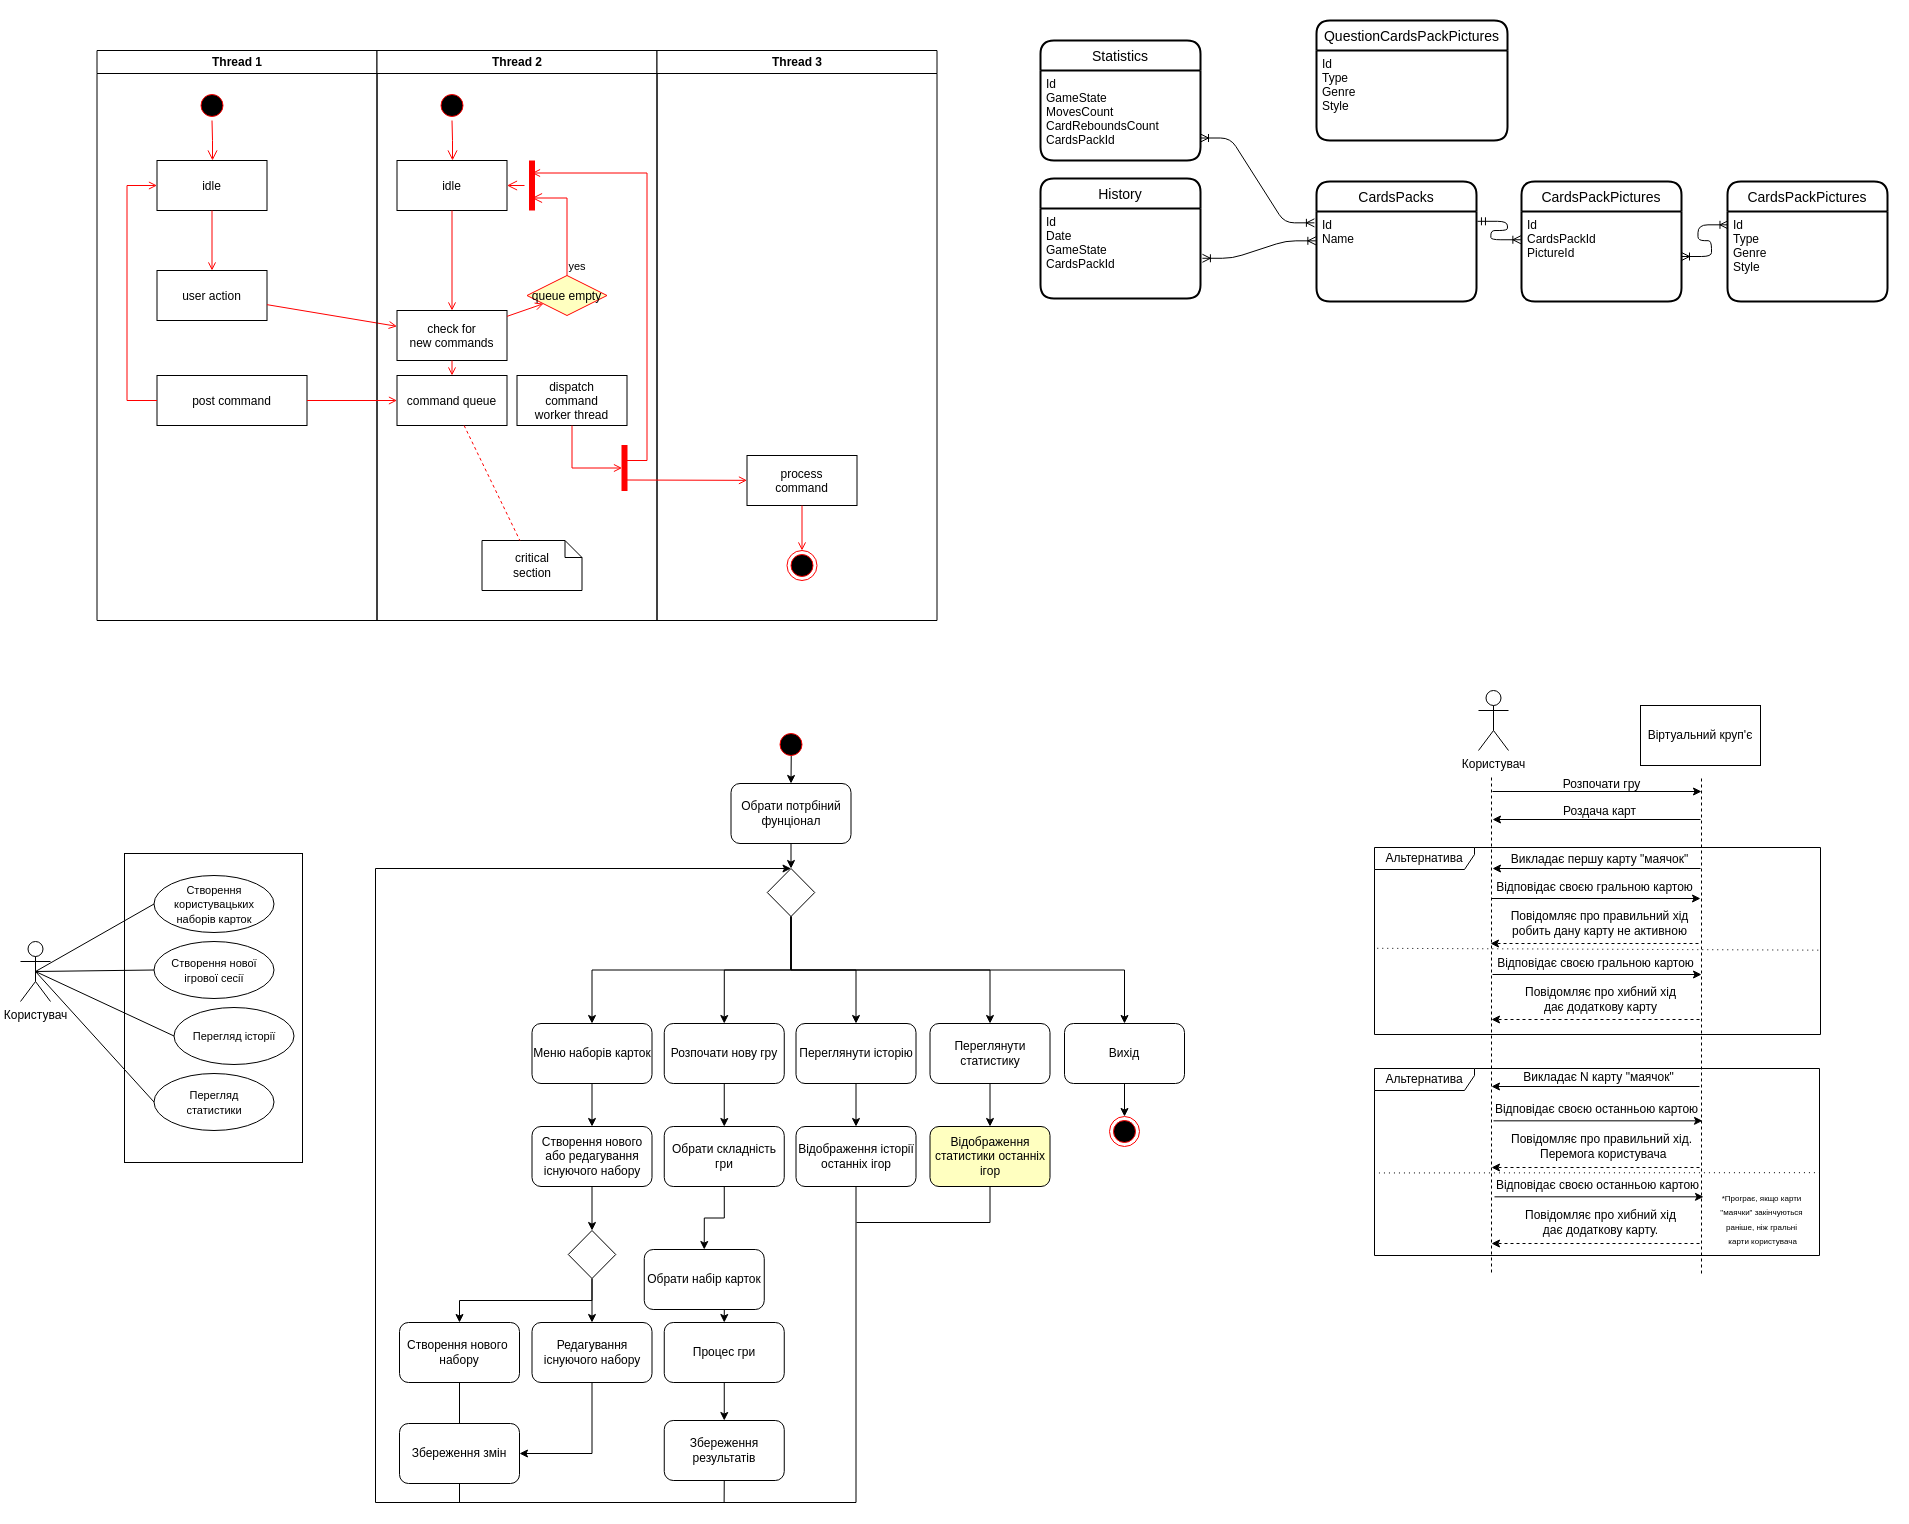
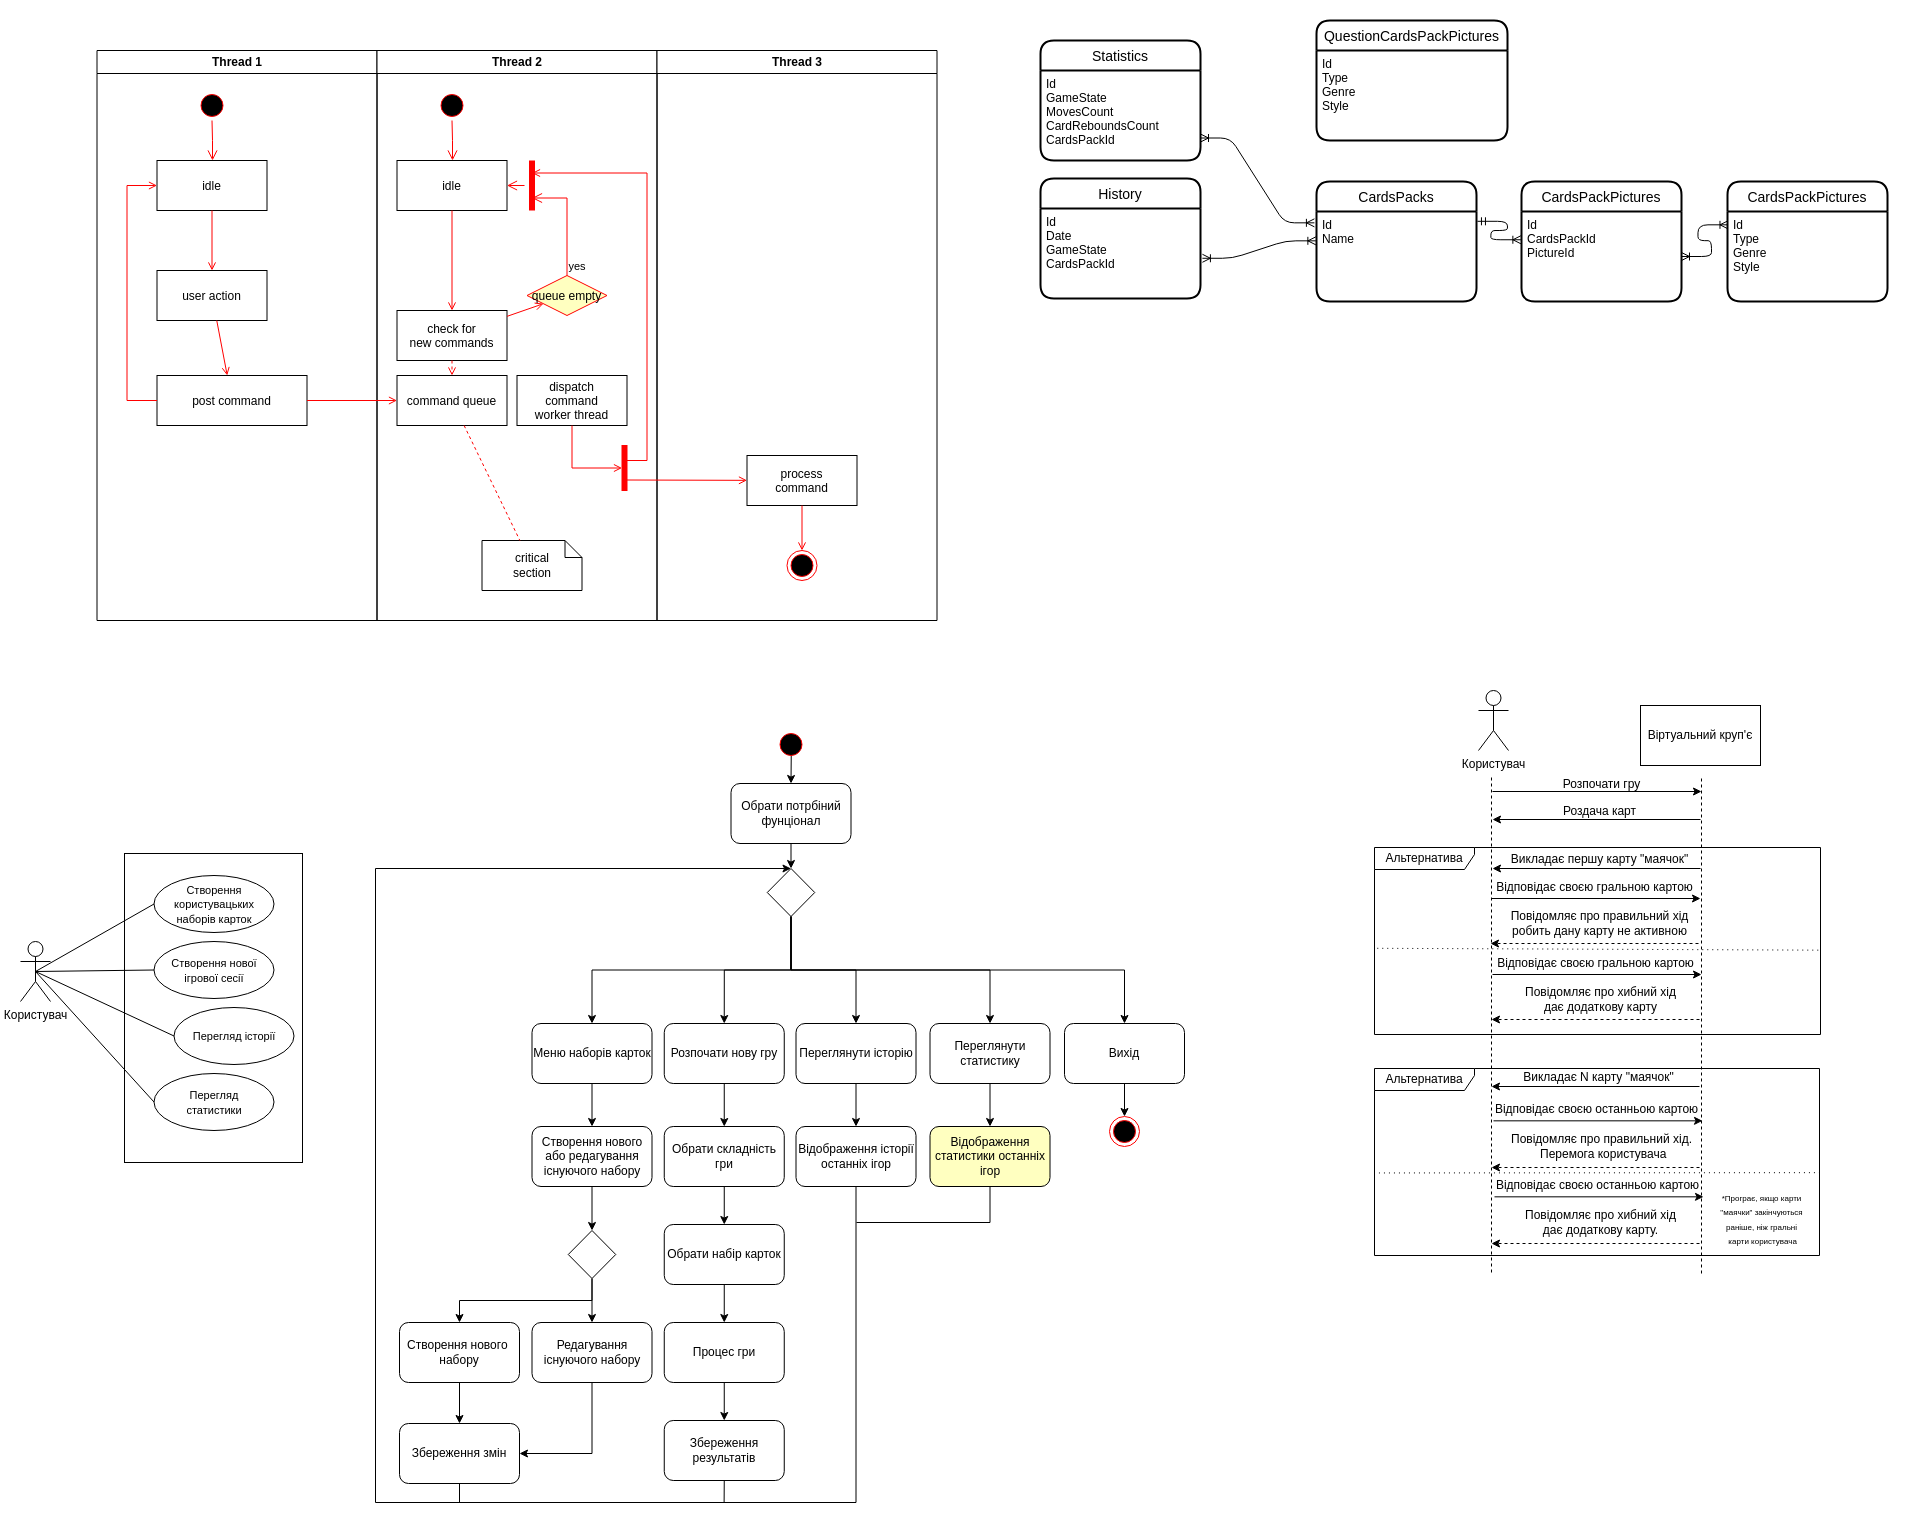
edge "user action" -> "check for new commands": now "user action" -> "post command"
edge "check for new commands" -> "command queue": style solid -> dashed
node "Обрати набір карток": moved (704, 1280) -> (724, 1255)
edge "Створення нового набору" -- "Збереження змін": arrowhead none -> classic
